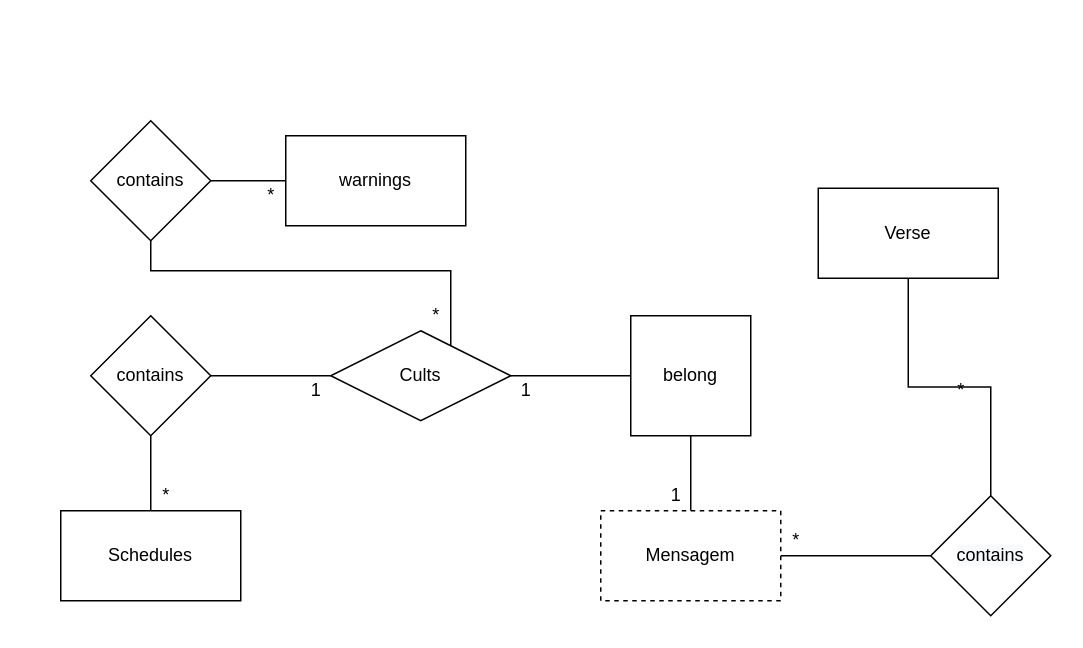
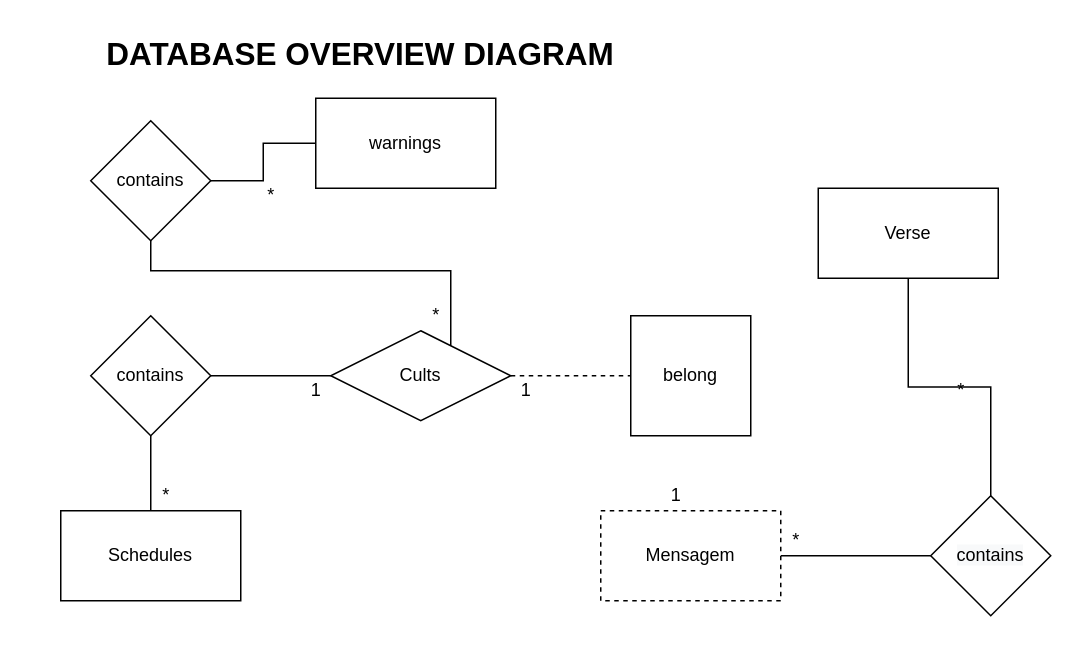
node "DATABASE OVERVIEW DIAGRAM": added
node "warnings": moved (376, 181) -> (406, 143)
edge "Cults" -- "belong": style solid -> dashed
edge "belong" -- "Mensagem": removed
